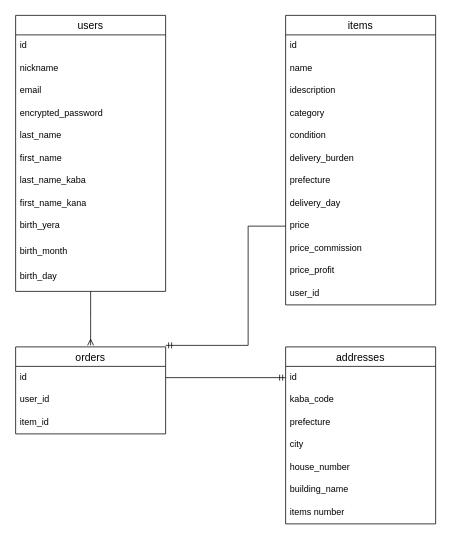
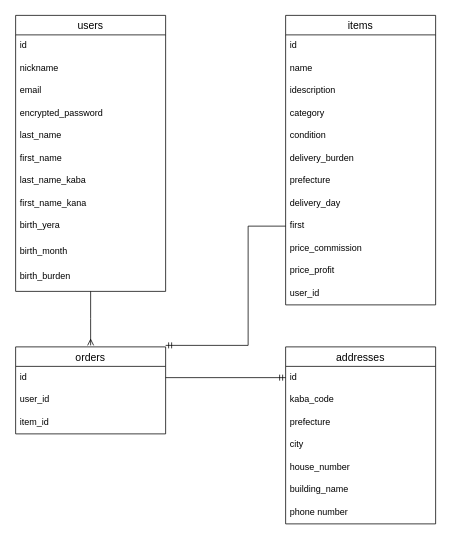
node "price": label "price" -> "first"
node "birth_day": label "birth_day" -> "birth_burden"
node "items number": label "items number" -> "phone number"
